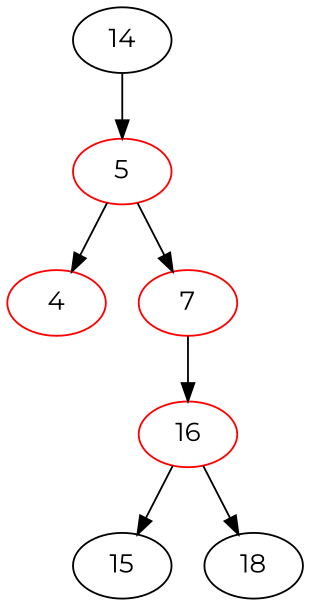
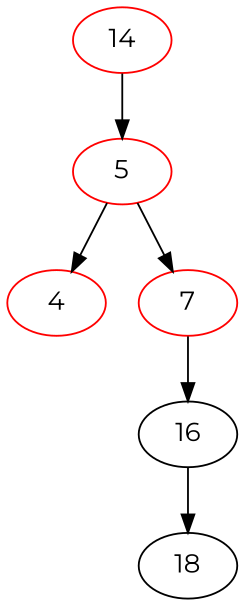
node "14": color black -> red
node "16": color red -> black
node "15": removed
